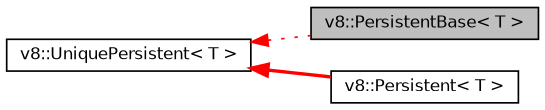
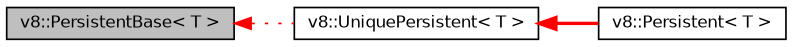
edge "v8::PersistentBase< T >" -> "v8::UniquePersistent< T >": reversed
